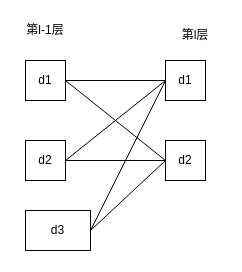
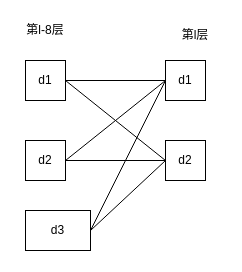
node "第l-1层": label "第l-1层" -> "第l-8层"
